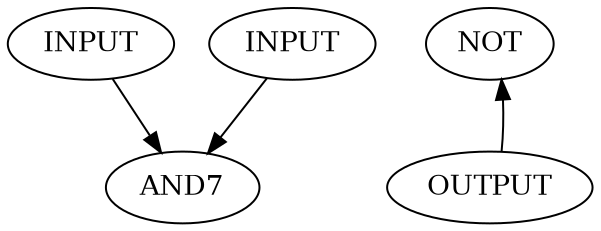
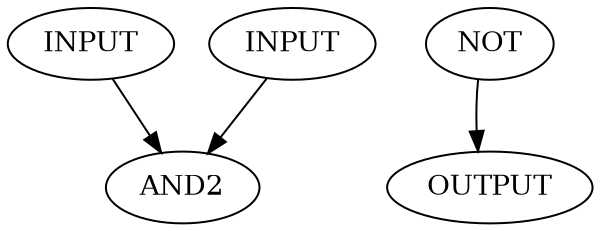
edge "OUTPUT" -> "NOT": reversed
node "AND7": label "AND7" -> "AND2"
